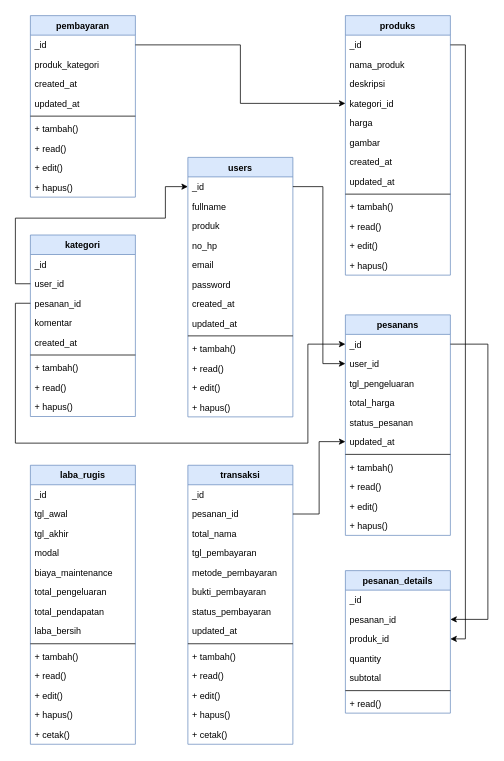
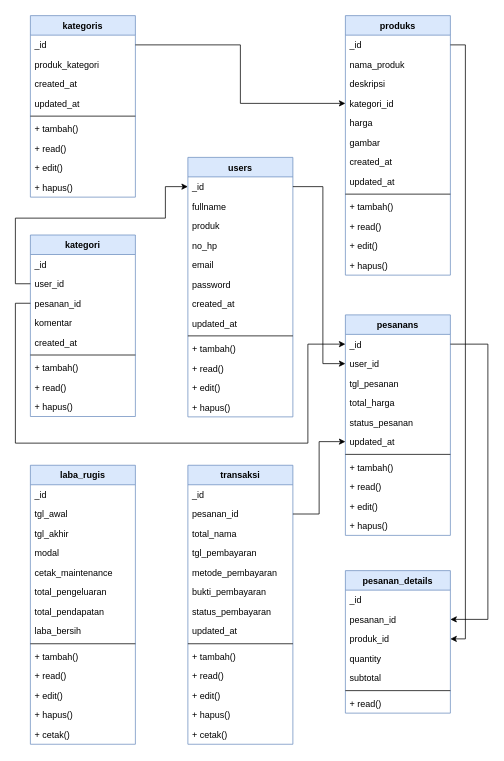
node "pembayaran": label "pembayaran" -> "kategoris"
node "tgl_pengeluaran": label "tgl_pengeluaran" -> "tgl_pesanan"
node "biaya_maintenance": label "biaya_maintenance" -> "cetak_maintenance"
